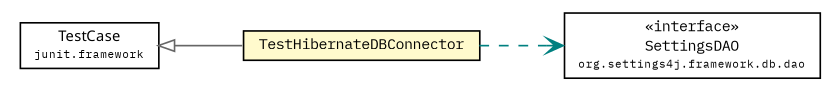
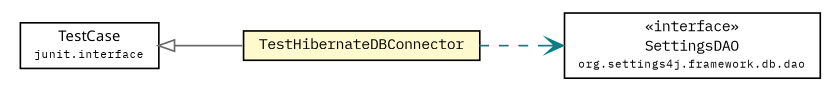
node "TestCase": text "junit.framework" -> "junit.interface"
